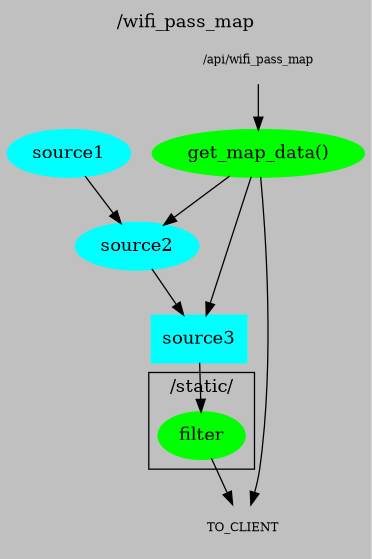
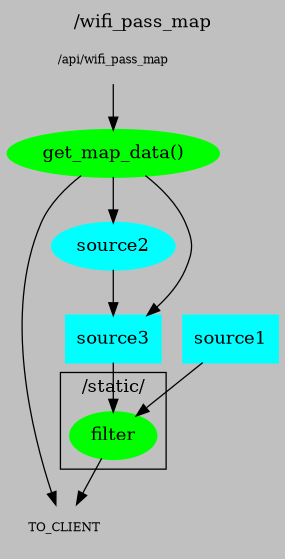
node "source1": shape ellipse -> box
edge "source1" -> "source2": now "source1" -> "filter"
